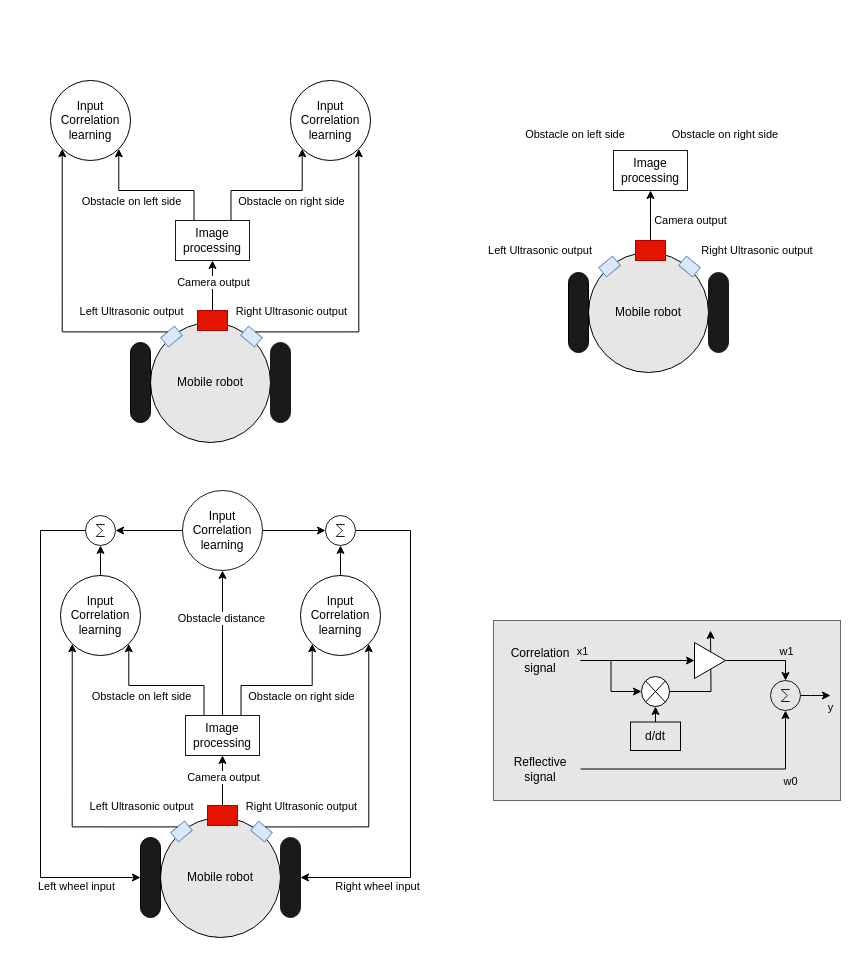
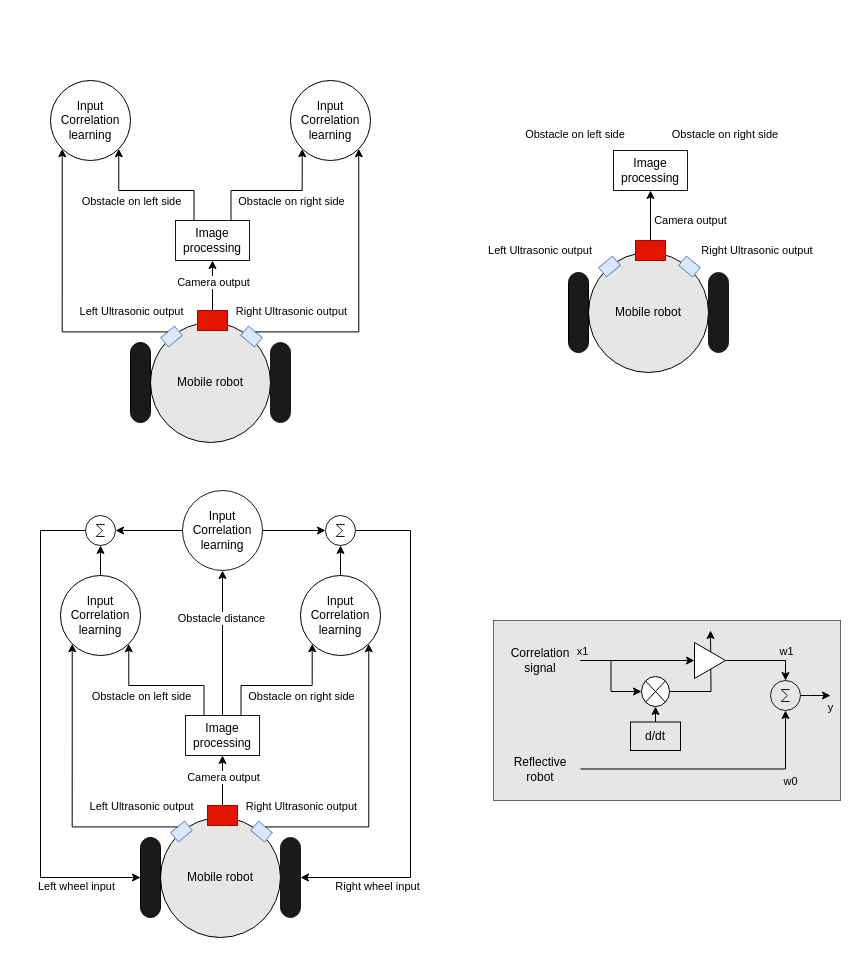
node "Reflective signal": label "Reflective signal" -> "Reflective robot"
